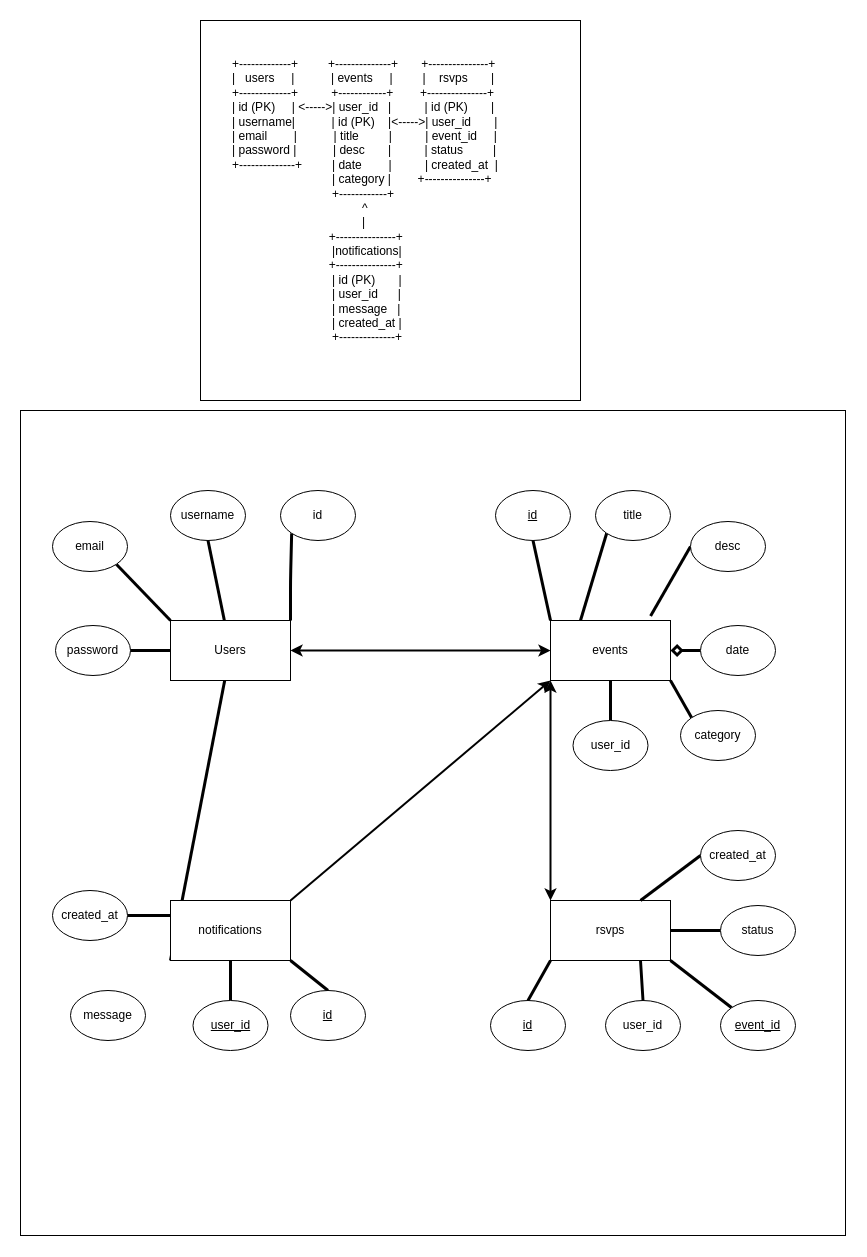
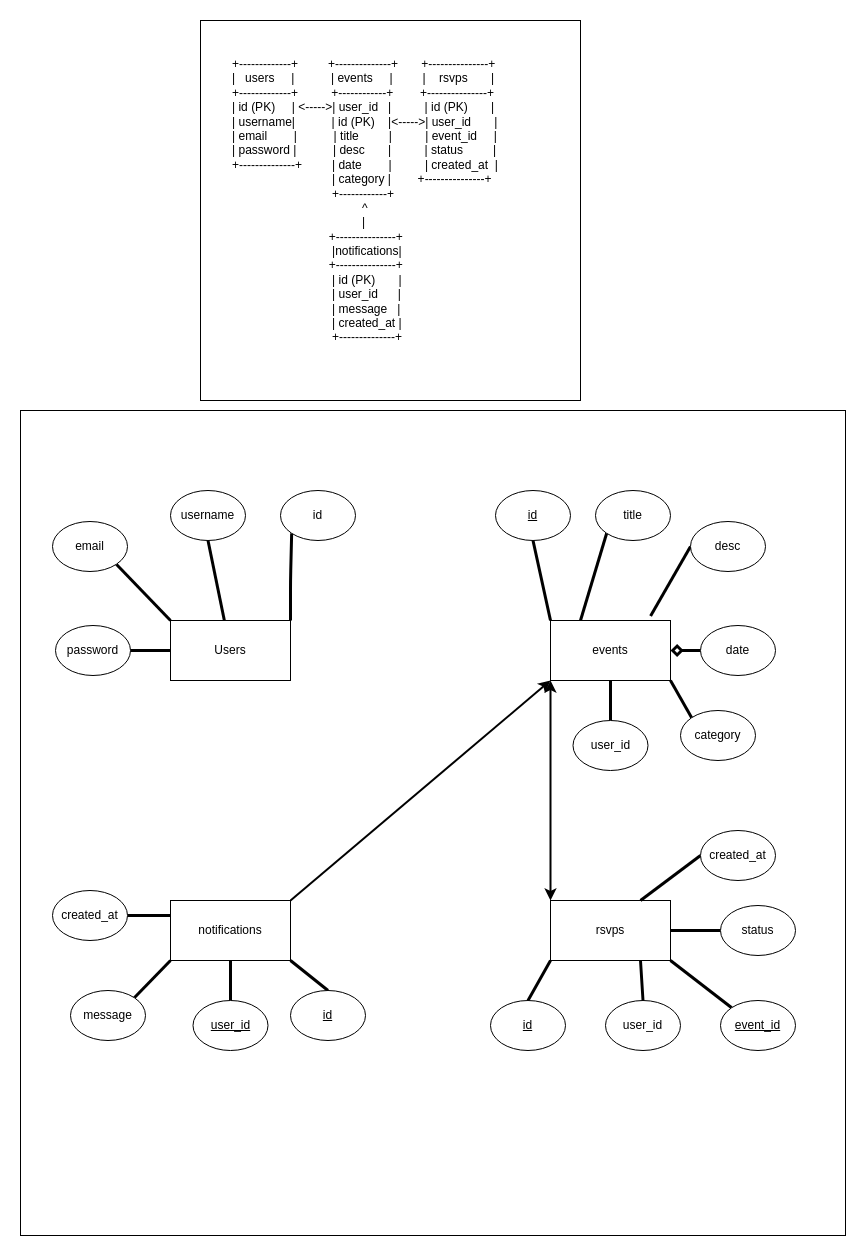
edge "Users" -- "events": removed
edge "Users" -- "notifications": now "message" -- "notifications"
